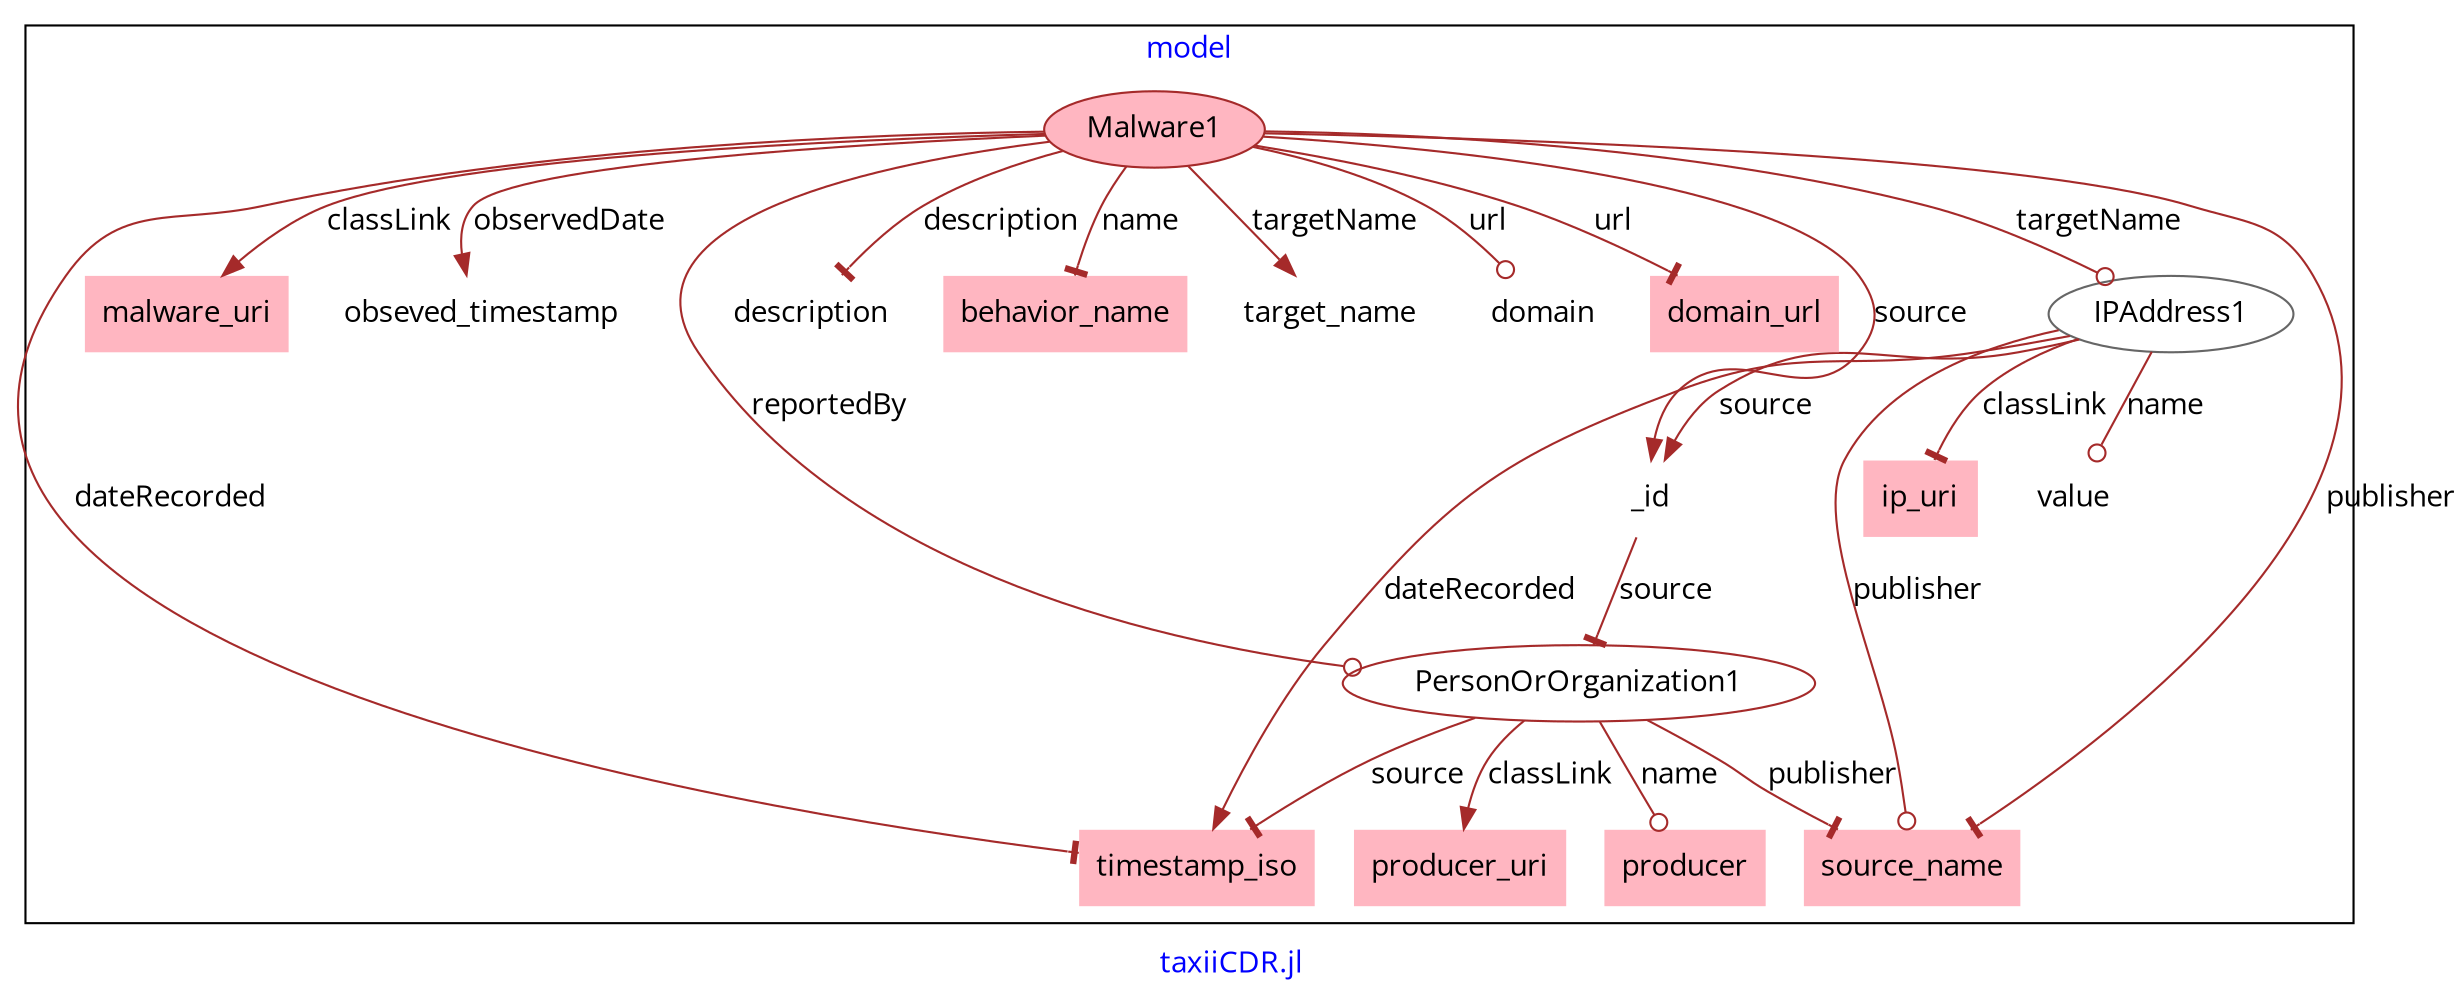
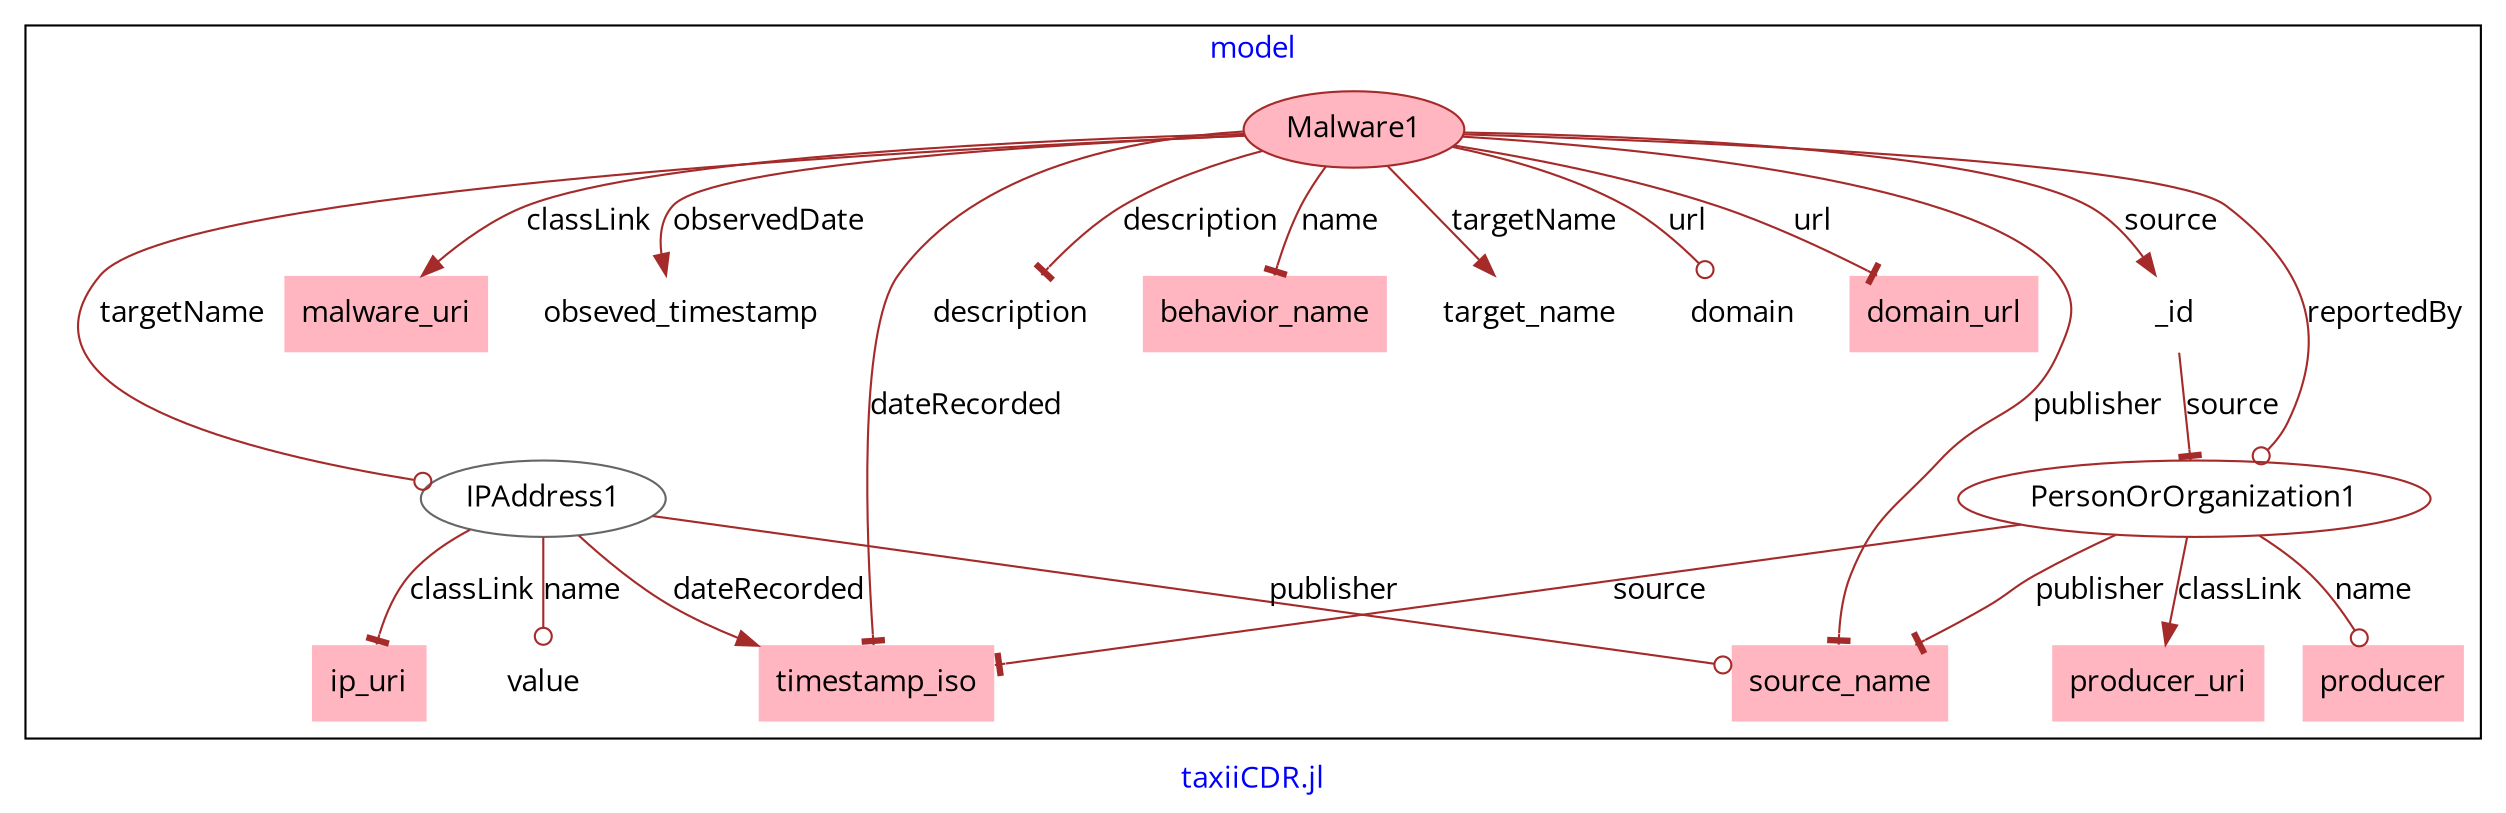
edge "IPAddress1" -> "_id": removed, label "source"
